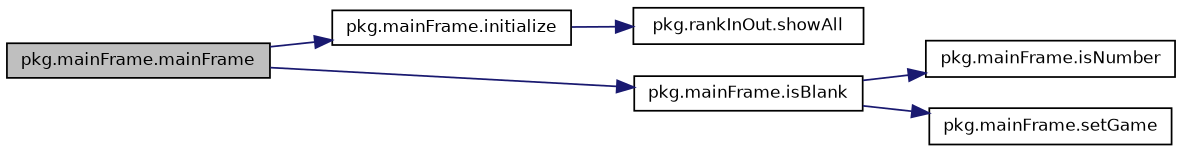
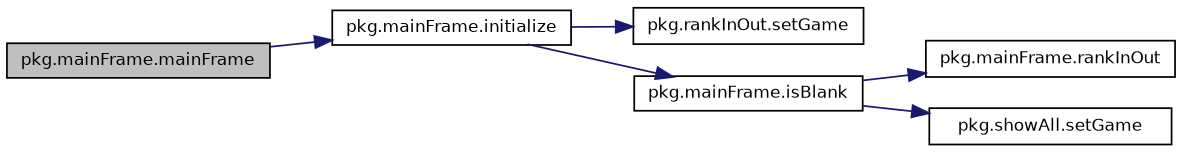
node "pkg.rankInOut.showAll": label "pkg.rankInOut.showAll" -> "pkg.rankInOut.setGame"
node "pkg.mainFrame.isNumber": label "pkg.mainFrame.isNumber" -> "pkg.mainFrame.rankInOut"
edge "pkg.mainFrame.mainFrame" -> "pkg.mainFrame.isBlank": now "pkg.mainFrame.initialize" -> "pkg.mainFrame.isBlank"
node "pkg.mainFrame.setGame": label "pkg.mainFrame.setGame" -> "pkg.showAll.setGame"
